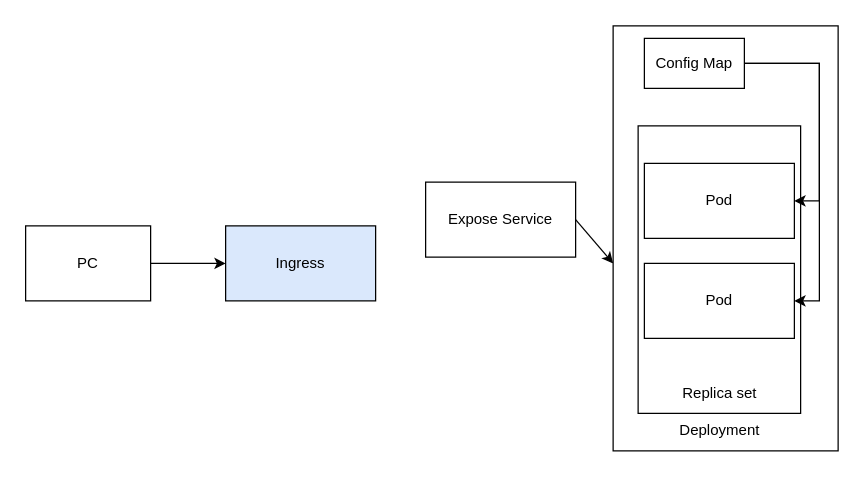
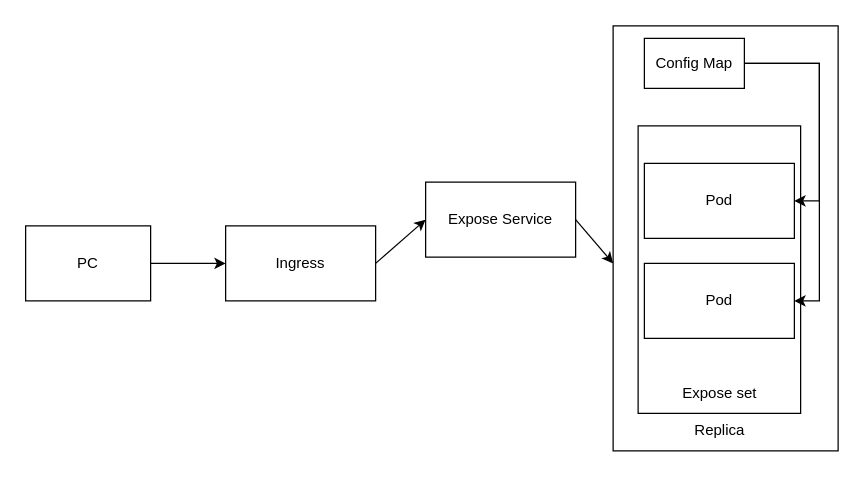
edge "Ingress" -> "Expose Service": added
node "Ingress": fillcolor #dae8fc -> #ffffff
node "Replica set": label "Replica set" -> "Expose set"
node "Deployment": label "Deployment" -> "Replica"
